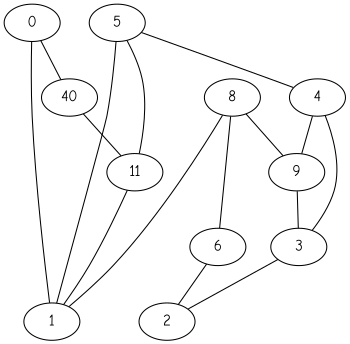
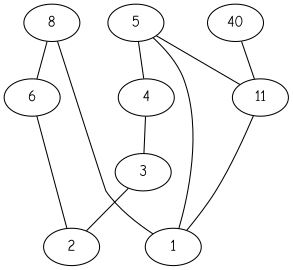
node "0": removed
node "9": removed
